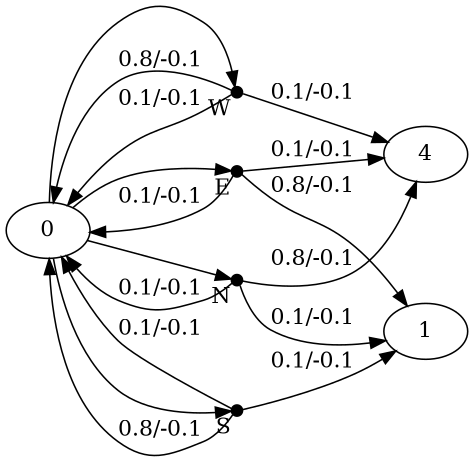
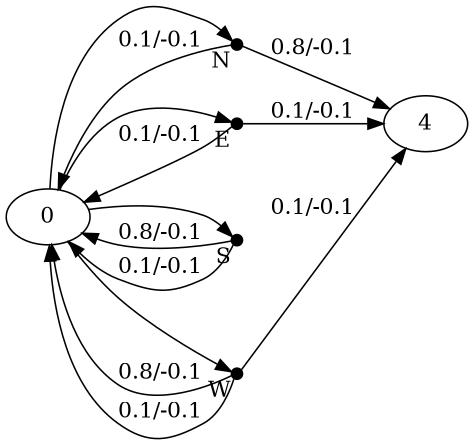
node "1": removed
